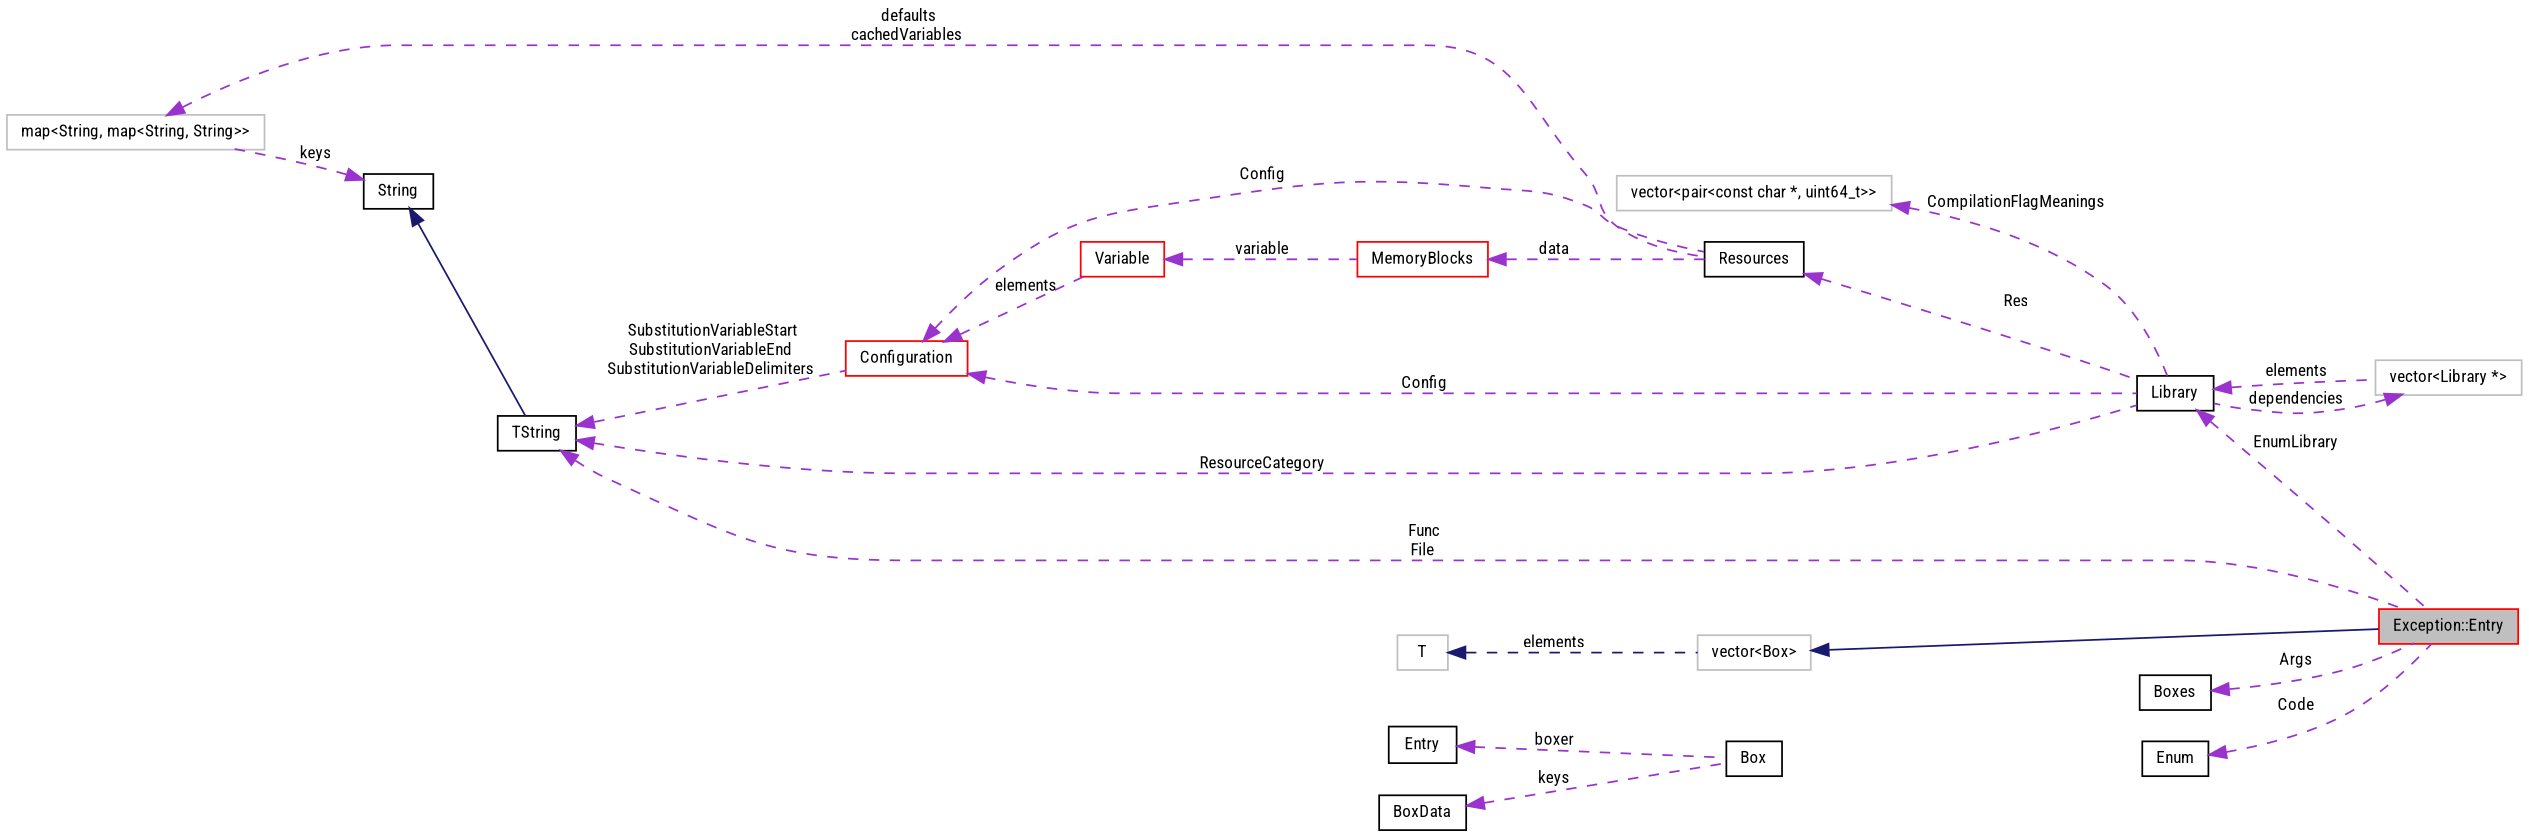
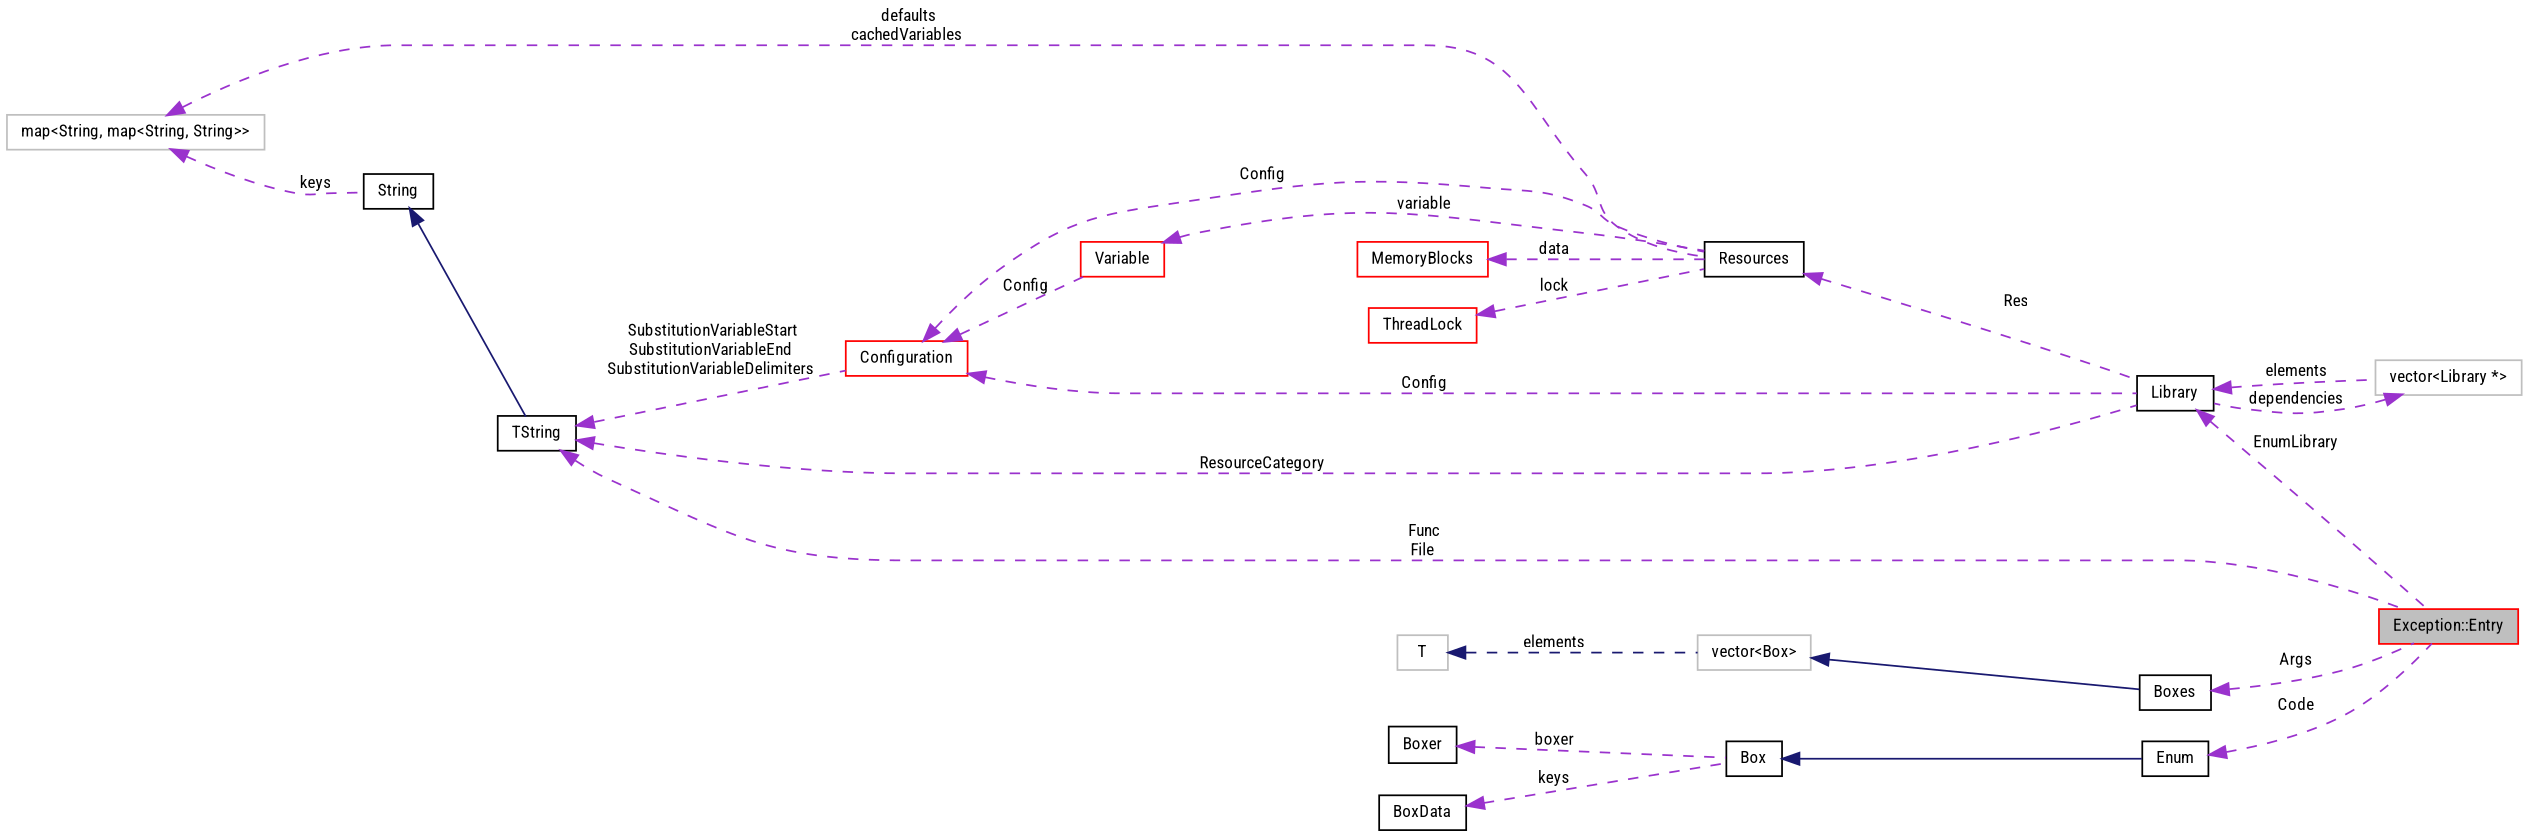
edge "map<String, map<String, String>>" -> "String": reversed
node "vector<pair<const char *, uint64_t>>": removed
edge "MemoryBlocks" -> "Variable": now "Resources" -> "Variable"
edge "Variable" -> "Configuration": label " elements" -> " Config"
node "ThreadLock": added
edge "Exception::Entry" -> "vector<Box>": now "Boxes" -> "vector<Box>"
node "Entry": label "Entry" -> "Boxer"
edge "Enum" -> "Box": added
